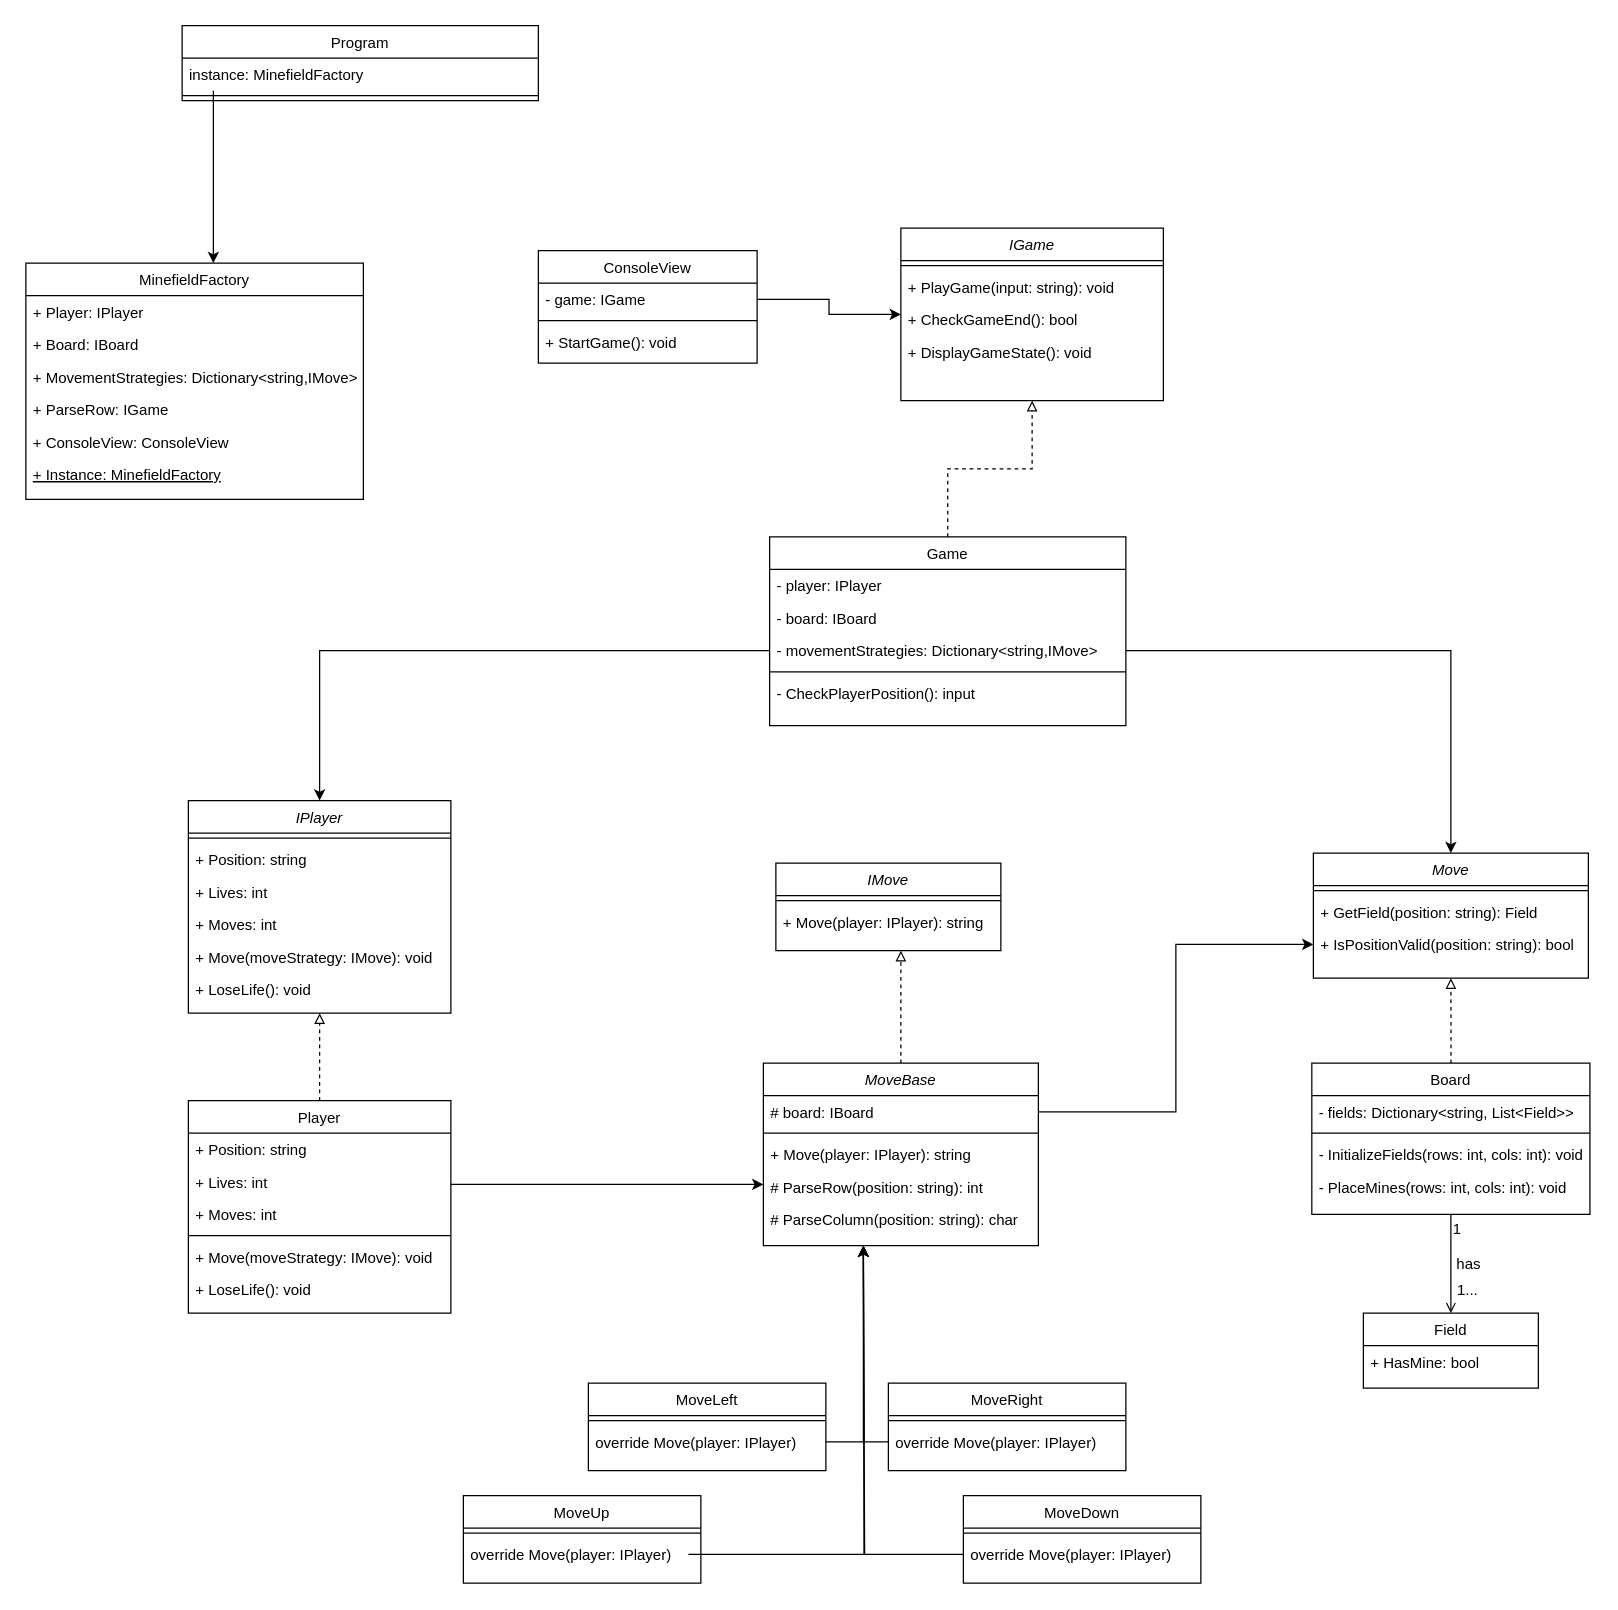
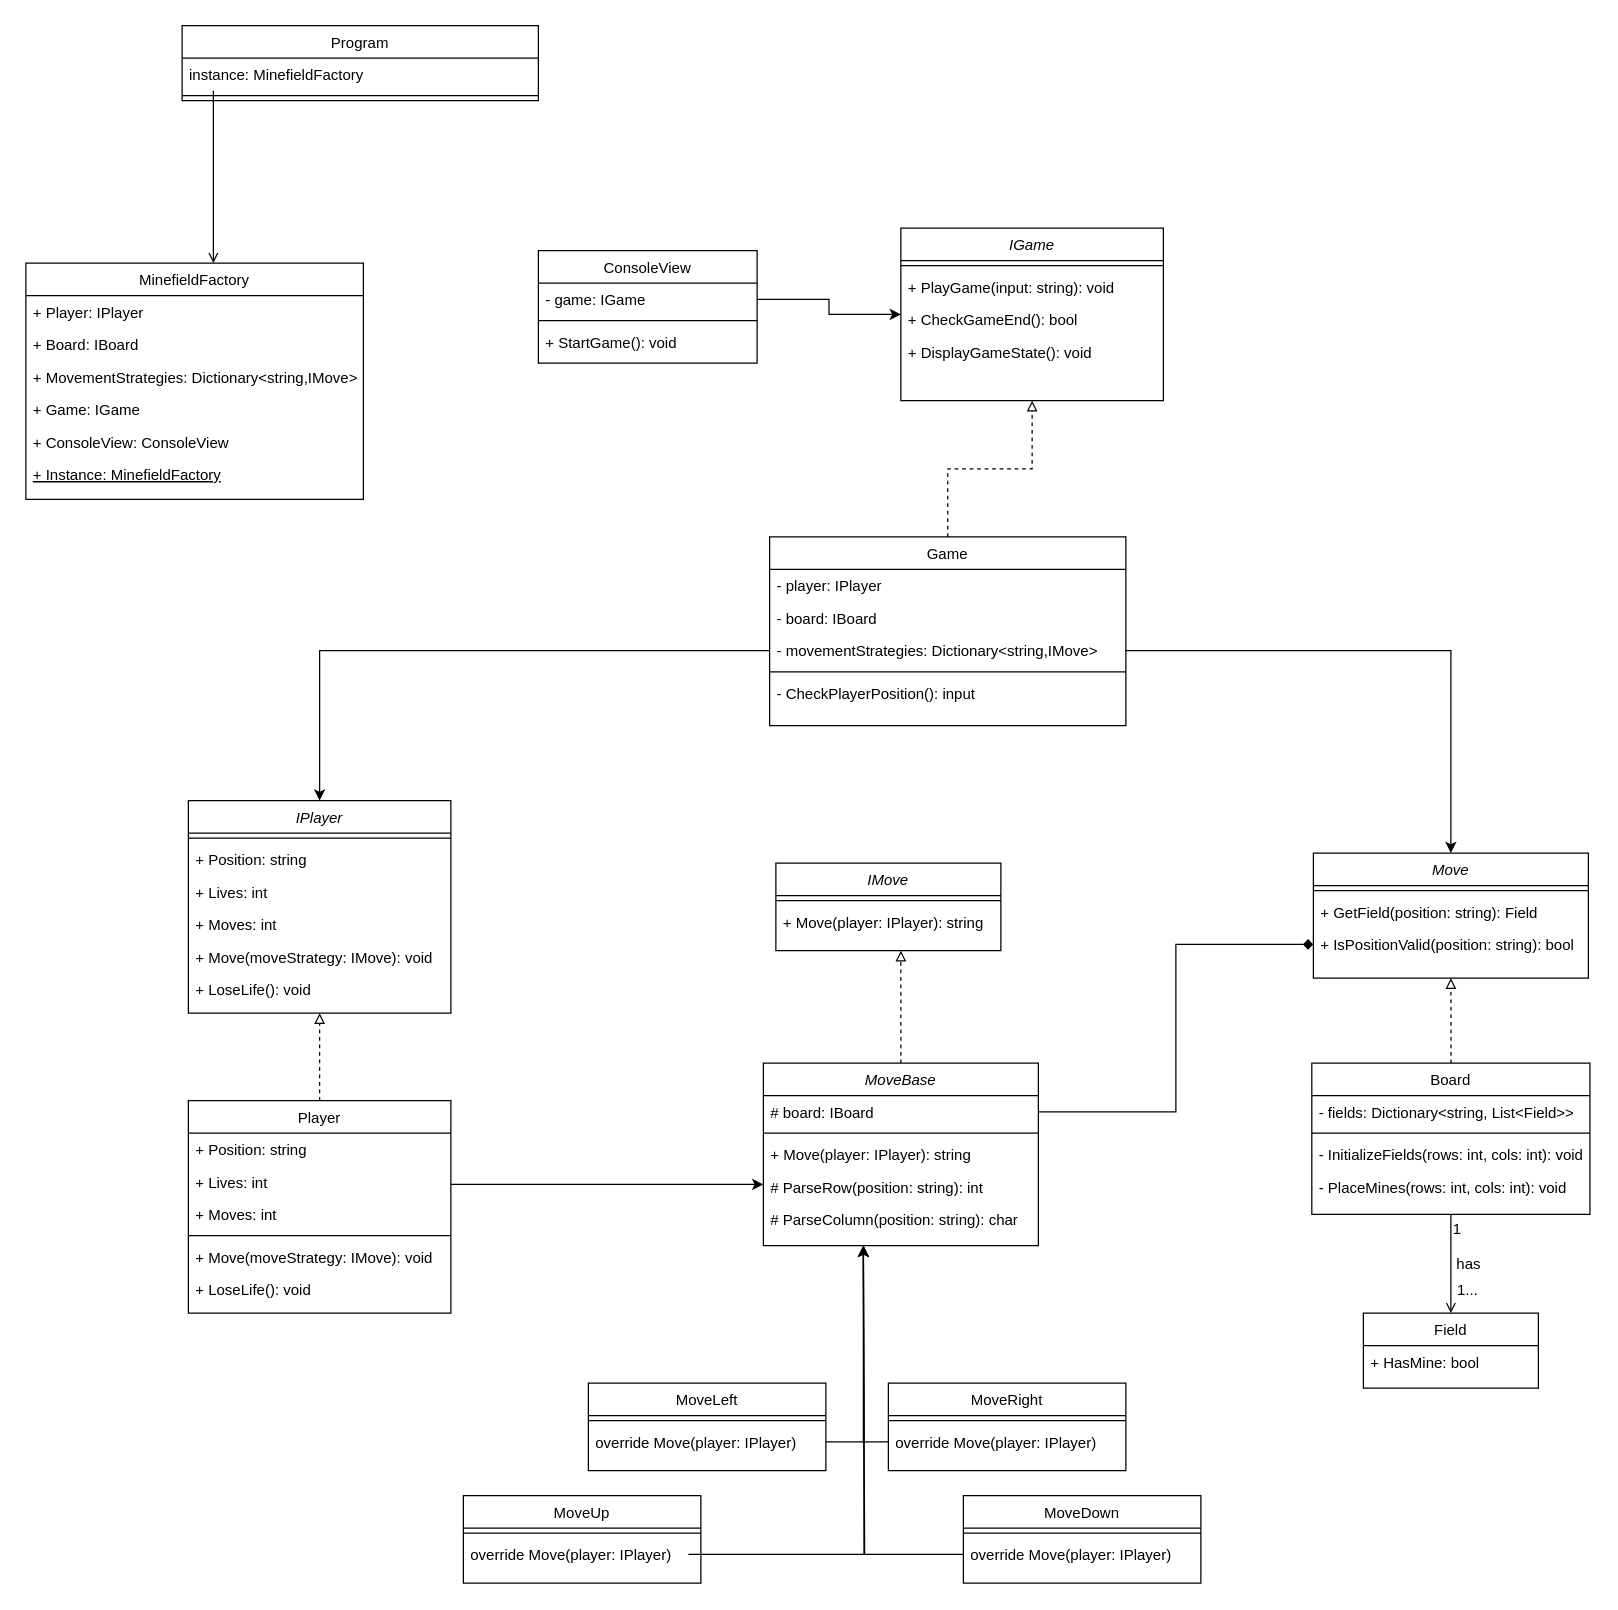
edge "instance: MinefieldFactory" -> "MinefieldFactory": arrowhead classic -> open
node "+ ParseRow: IGame": label "+ ParseRow: IGame" -> "+ Game: IGame"
edge "# board: IBoard" -> "+ IsPositionValid(position: string): bool": arrowhead classic -> diamond
